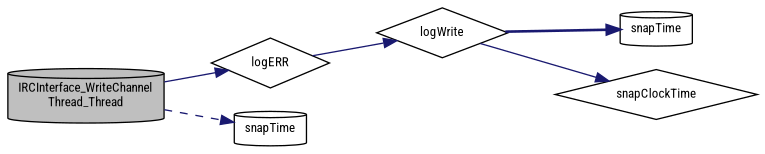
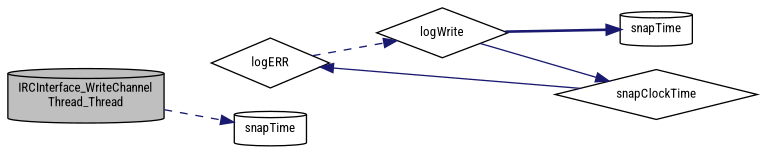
edge "logERR" -> "logWrite": style solid -> dashed
edge "IRCInterface_WriteChannel Thread_Thread" -> "logERR": now "snapClockTime" -> "logERR"
